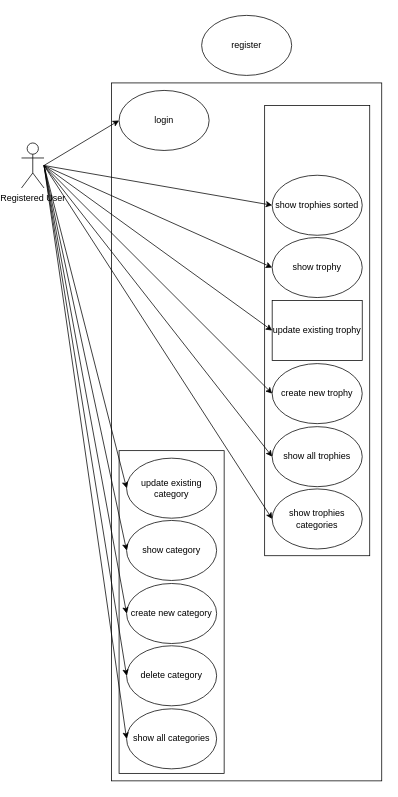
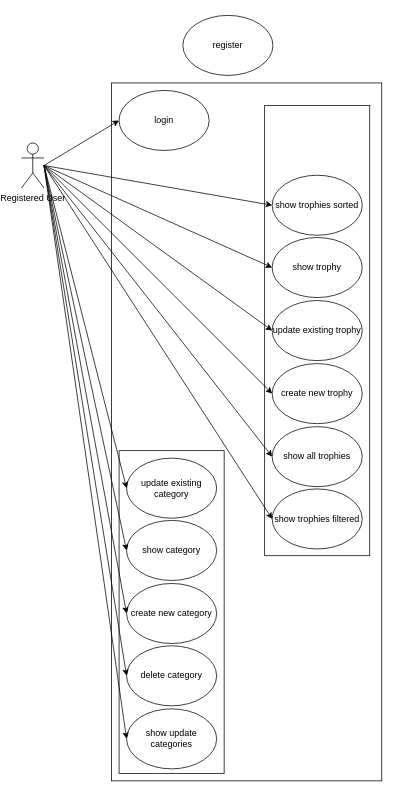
node "register": moved (246, 45) -> (228, 45)
node "update existing trophy": shape rectangle -> ellipse
node "show trophies categories": label "show trophies categories" -> "show trophies filtered"
node "show all categories": label "show all categories" -> "show update categories"
